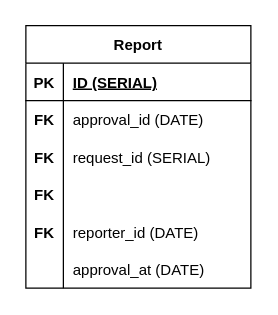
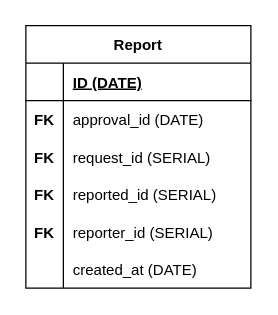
node "PK": removed
node "ID (SERIAL)": label "ID (SERIAL)" -> "ID (DATE)"
node "reported_id (SERIAL)": added
node "reporter_id (DATE)": label "reporter_id (DATE)" -> "reporter_id (SERIAL)"
node "approval_at (DATE)": label "approval_at (DATE)" -> "created_at (DATE)"
